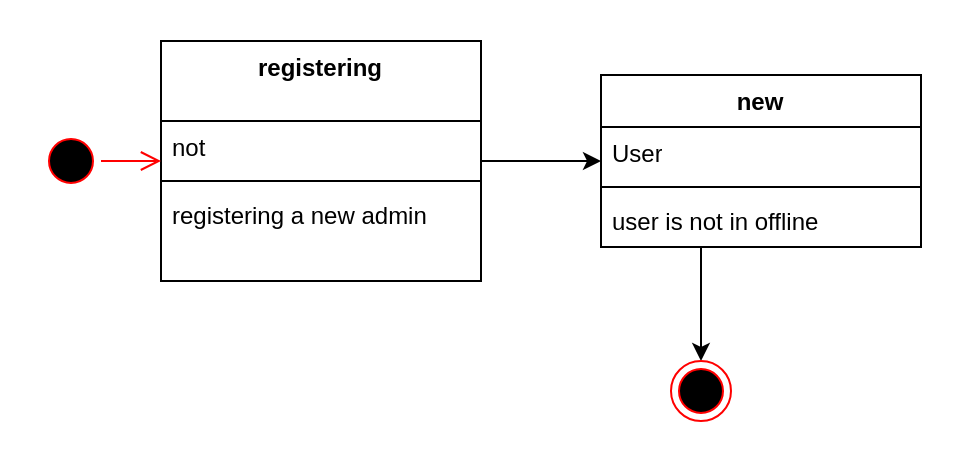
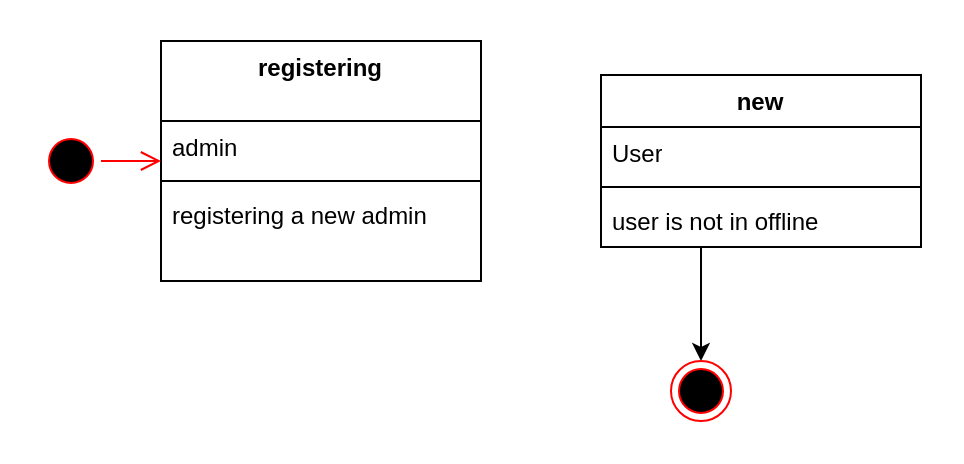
node "not": label "not" -> "admin"
edge "registering" -> "new": removed
